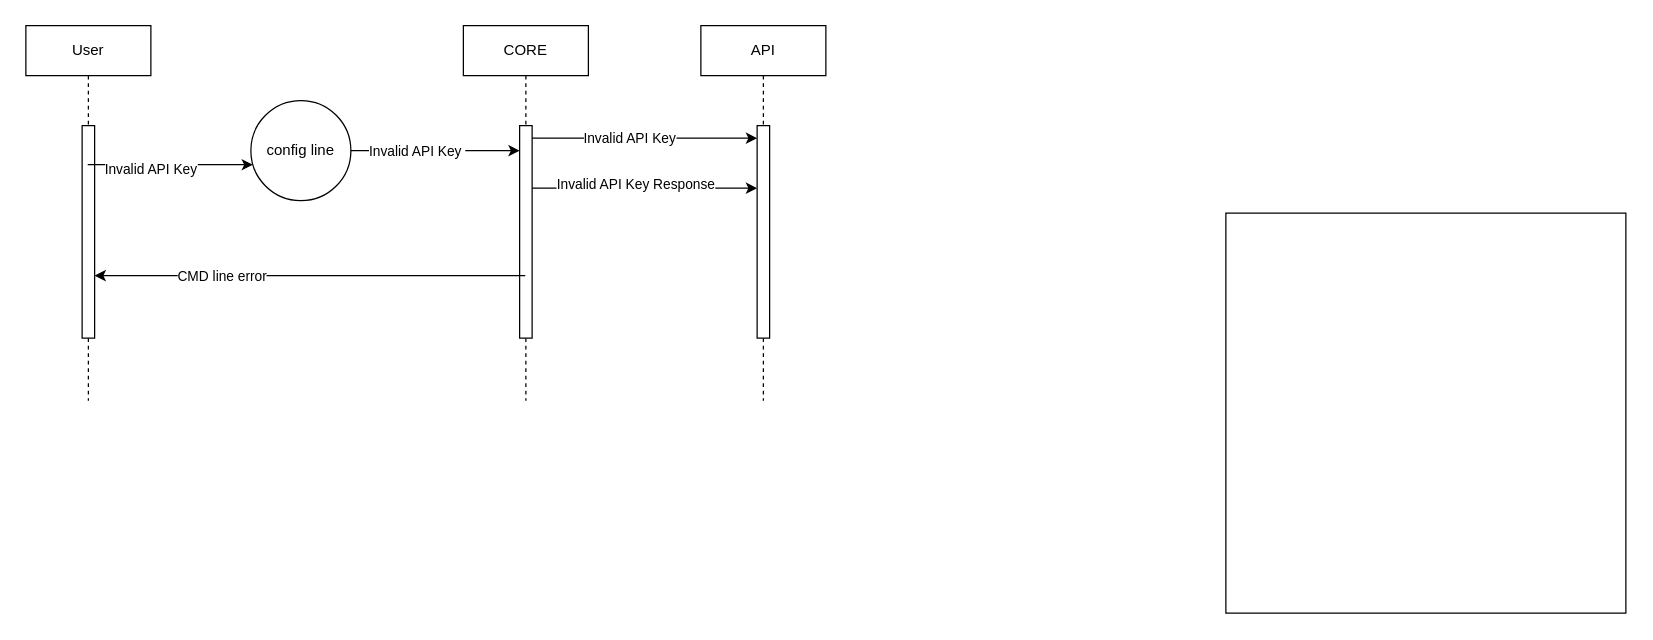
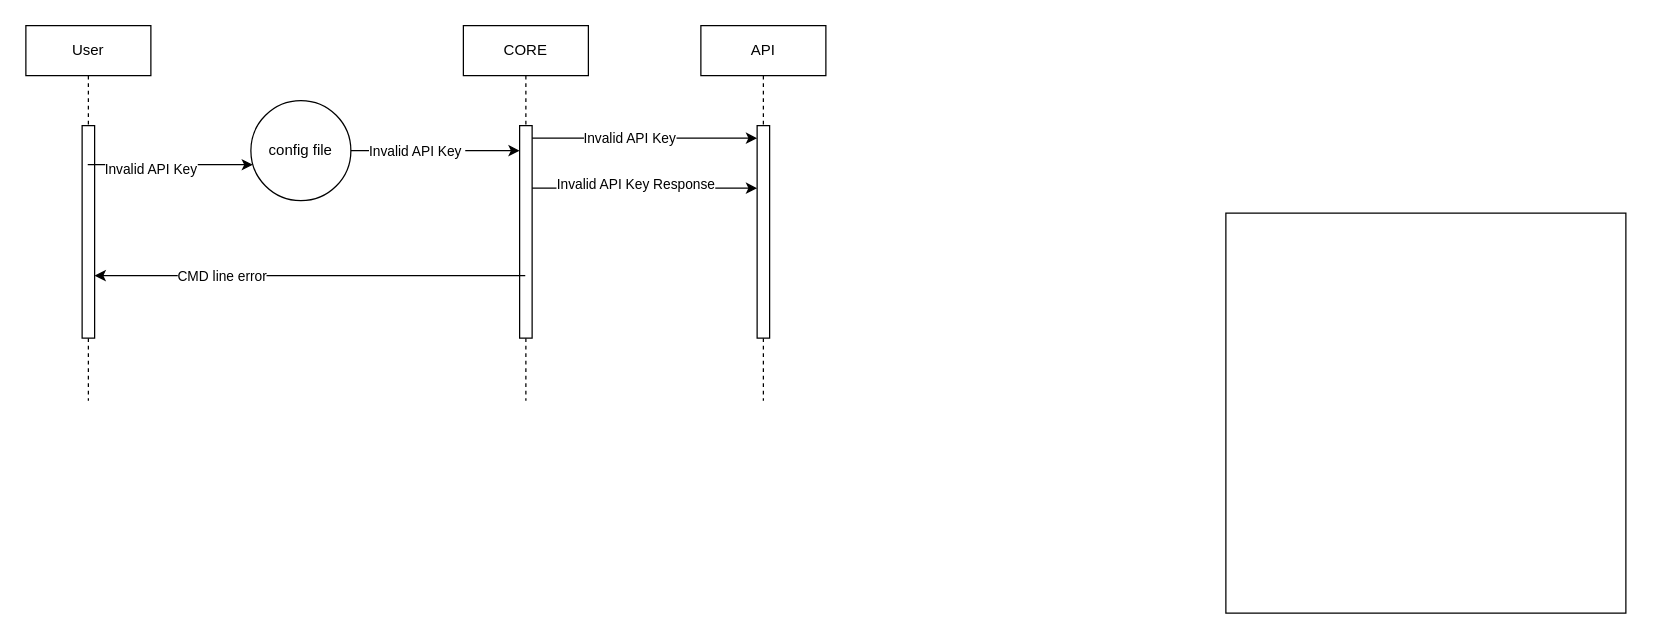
node "config line": label "config line" -> "config file"
